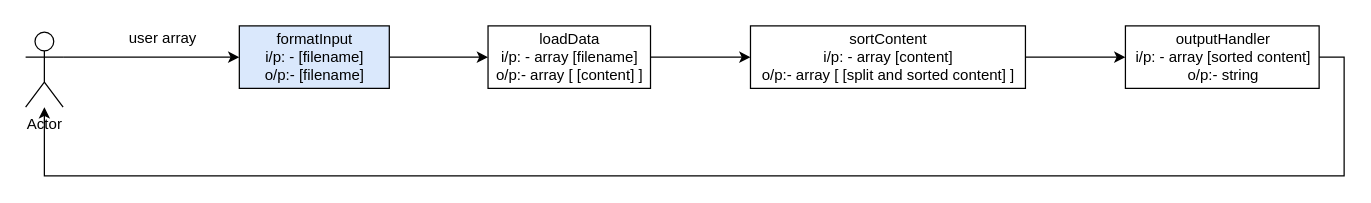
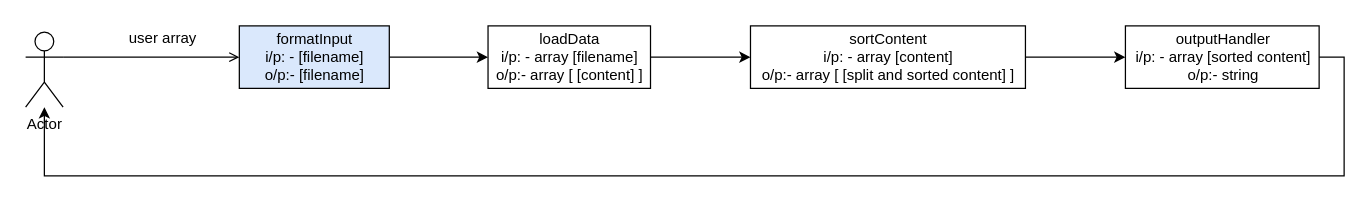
edge "Actor" -> "formatInput i/p: - [filename] o/p:- [filename]": arrowhead classic -> open
